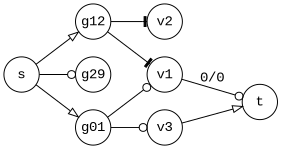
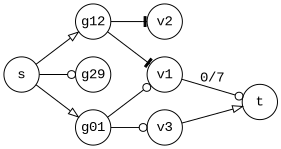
edge "v1" -> "t": label "0/0" -> "0/7"
